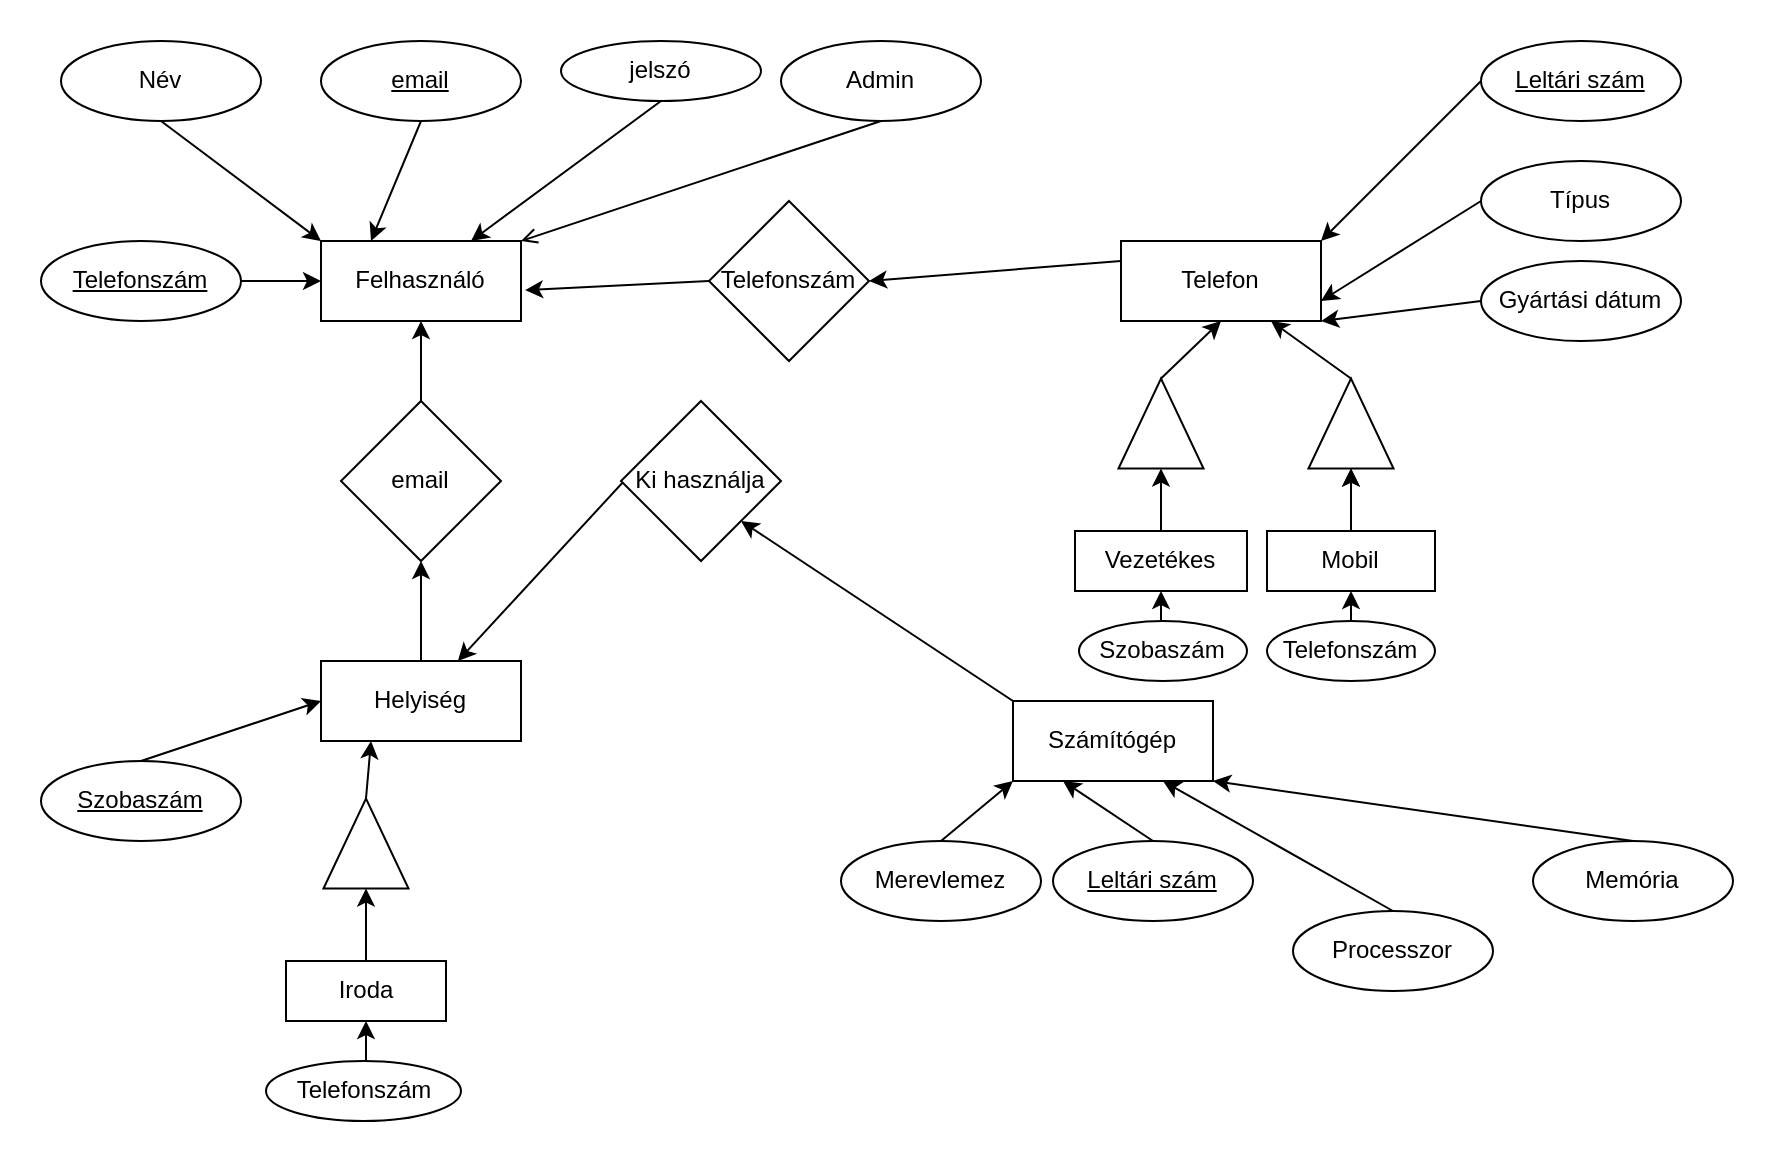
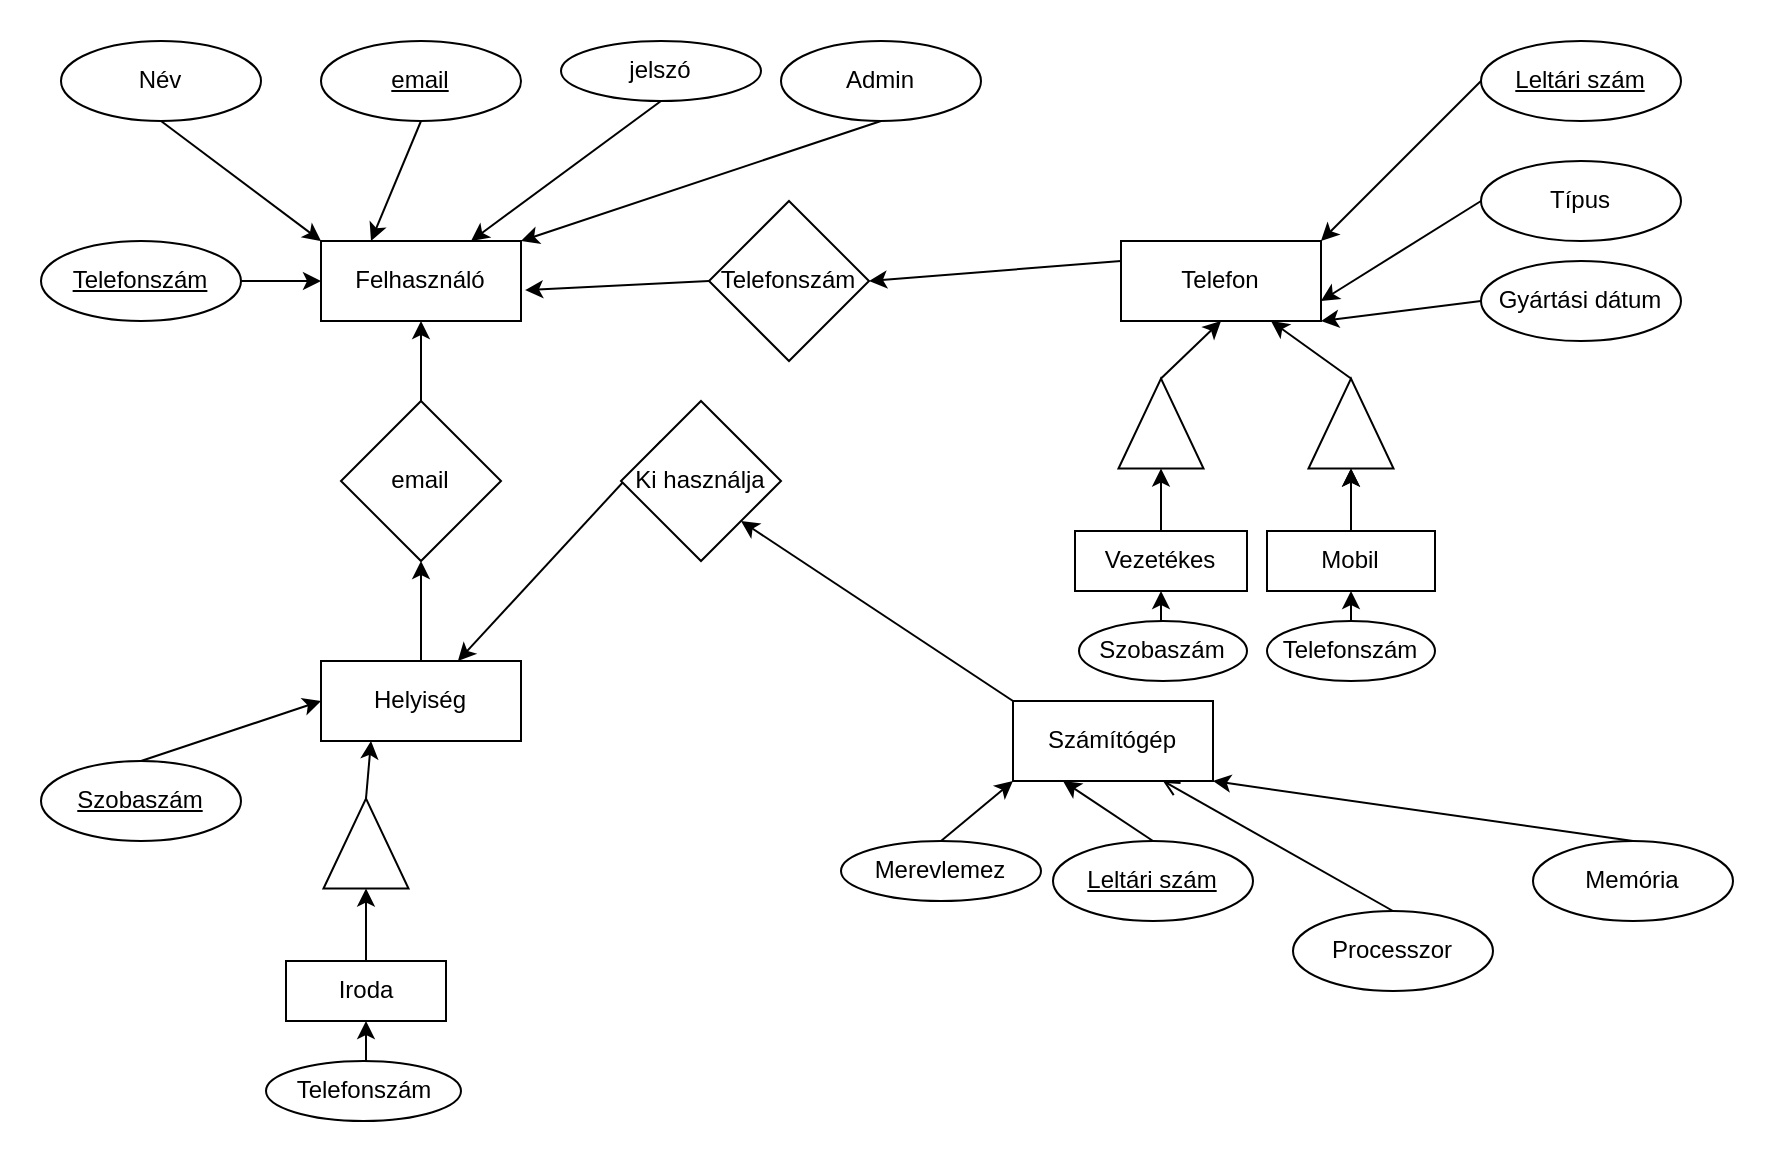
edge "Admin" -> "Felhasználó": arrowhead open -> classic
edge "Processzor" -> "Számítógép": arrowhead classic -> open
node "Merevlemez": size 200x80 -> 200x60
